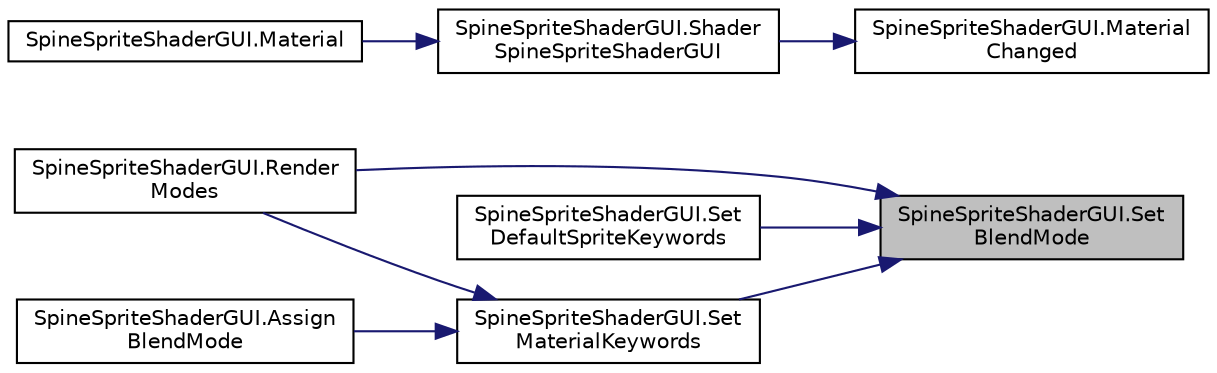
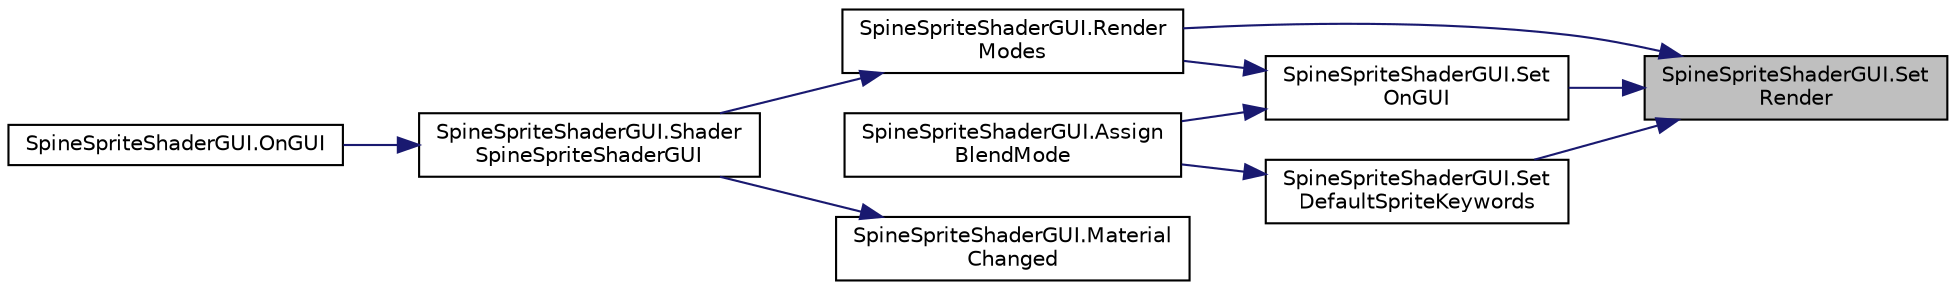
node "SpineSpriteShaderGUI.Material": label "SpineSpriteShaderGUI.Material" -> "SpineSpriteShaderGUI.OnGUI"
edge "SpineSpriteShaderGUI.Shader SpineSpriteShaderGUI" -> "SpineSpriteShaderGUI.Render Modes": added
edge "SpineSpriteShaderGUI.Assign BlendMode" -> "SpineSpriteShaderGUI.Set DefaultSpriteKeywords": added
node "SpineSpriteShaderGUI.Set BlendMode": label "SpineSpriteShaderGUI.Set BlendMode" -> "SpineSpriteShaderGUI.Set Render"
node "SpineSpriteShaderGUI.Set MaterialKeywords": label "SpineSpriteShaderGUI.Set MaterialKeywords" -> "SpineSpriteShaderGUI.Set OnGUI"
